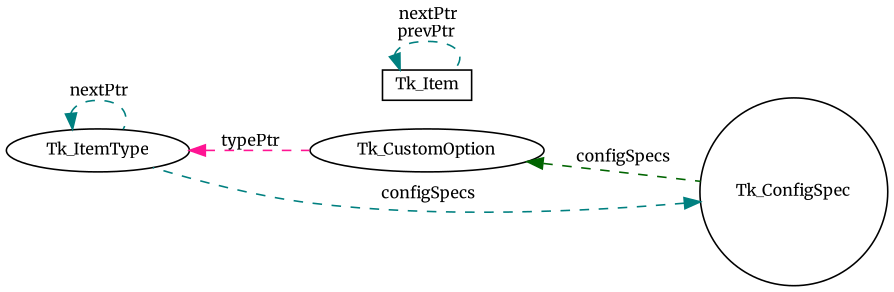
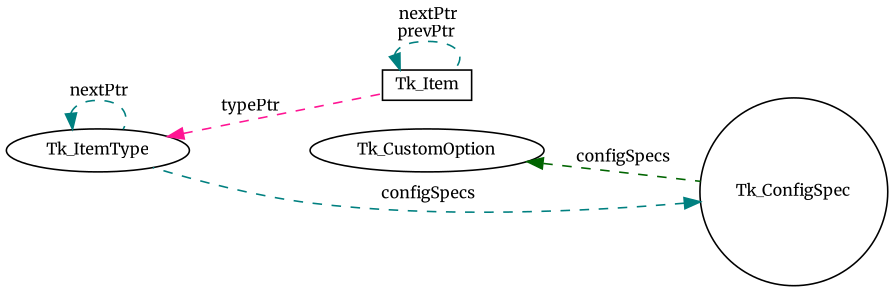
edge "Tk_CustomOption" -> "Tk_ItemType": now "Tk_Item" -> "Tk_ItemType"
